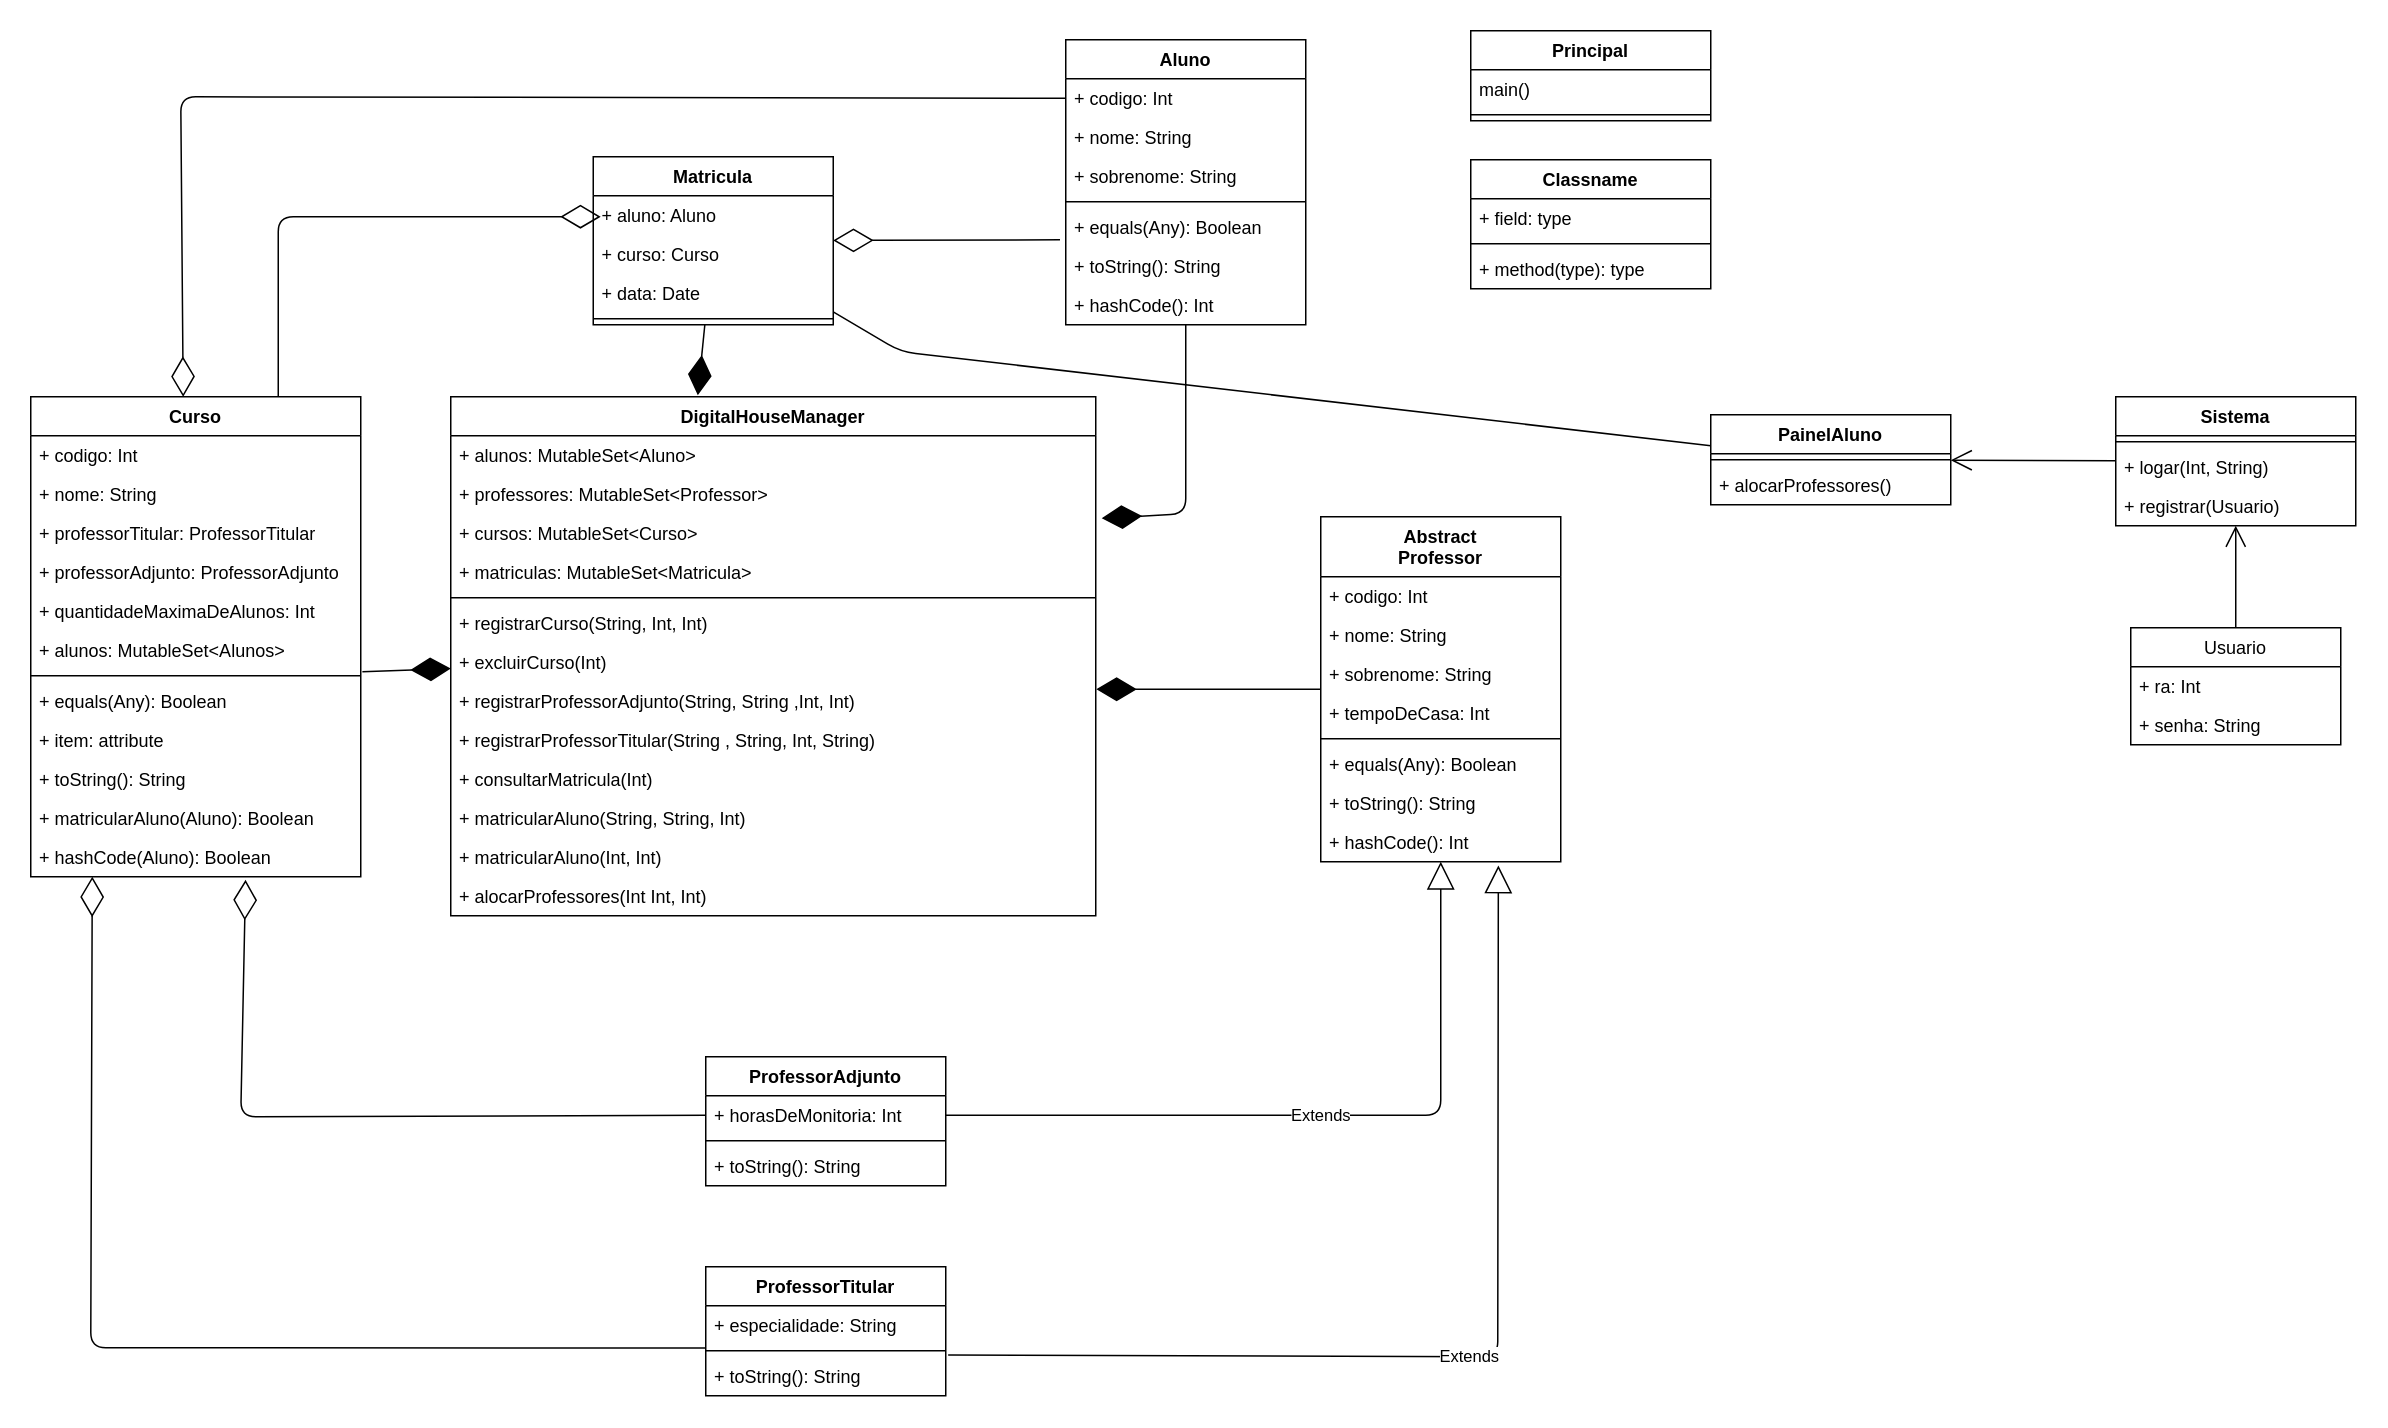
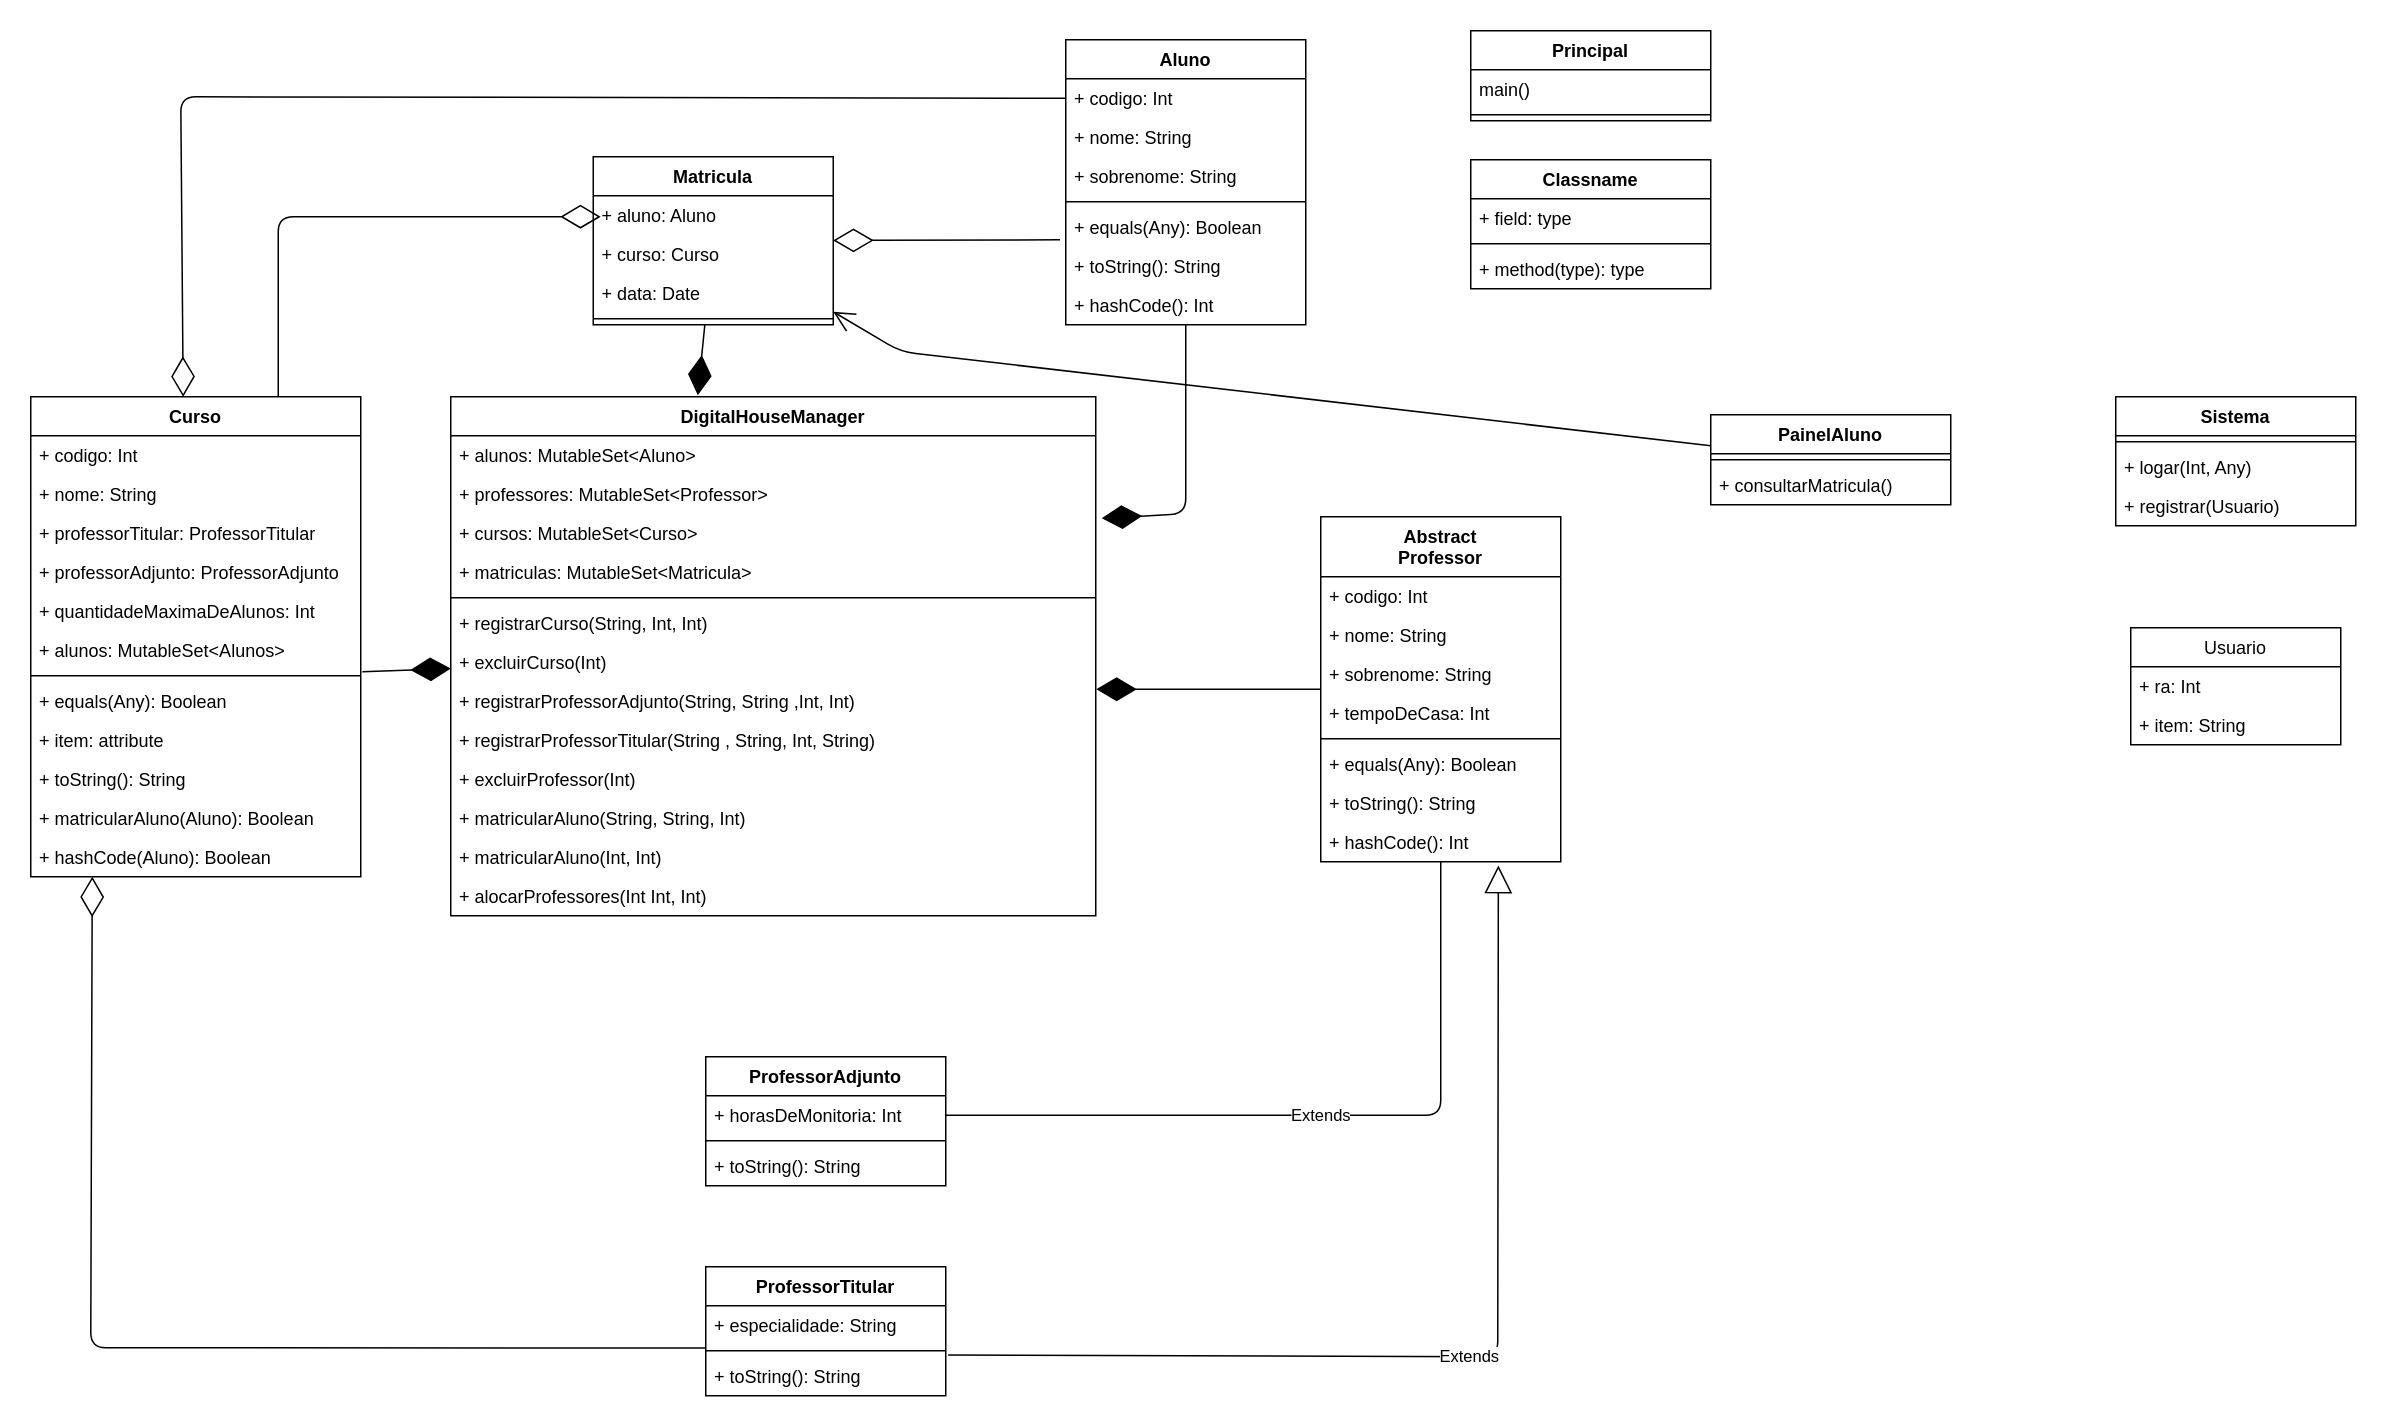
edge "Matricula" -- "PainelAluno": arrowhead none -> open
edge "Sistema" -> "PainelAluno": removed
node "+ logar(Int, String)": label "+ logar(Int, String)" -> "+ logar(Int, Any)"
node "+ alocarProfessores()": label "+ alocarProfessores()" -> "+ consultarMatricula()"
edge "Usuario" -> "Sistema": removed
node "+ senha: String": label "+ senha: String" -> "+ item: String"
node "+ consultarMatricula(Int)": label "+ consultarMatricula(Int)" -> "+ excluirProfessor(Int)"
edge "+ horasDeMonitoria: Int" -> "Abstract Professor": arrowhead block -> none
edge "+ horasDeMonitoria: Int" -> "+ hashCode(Aluno): Boolean": removed
